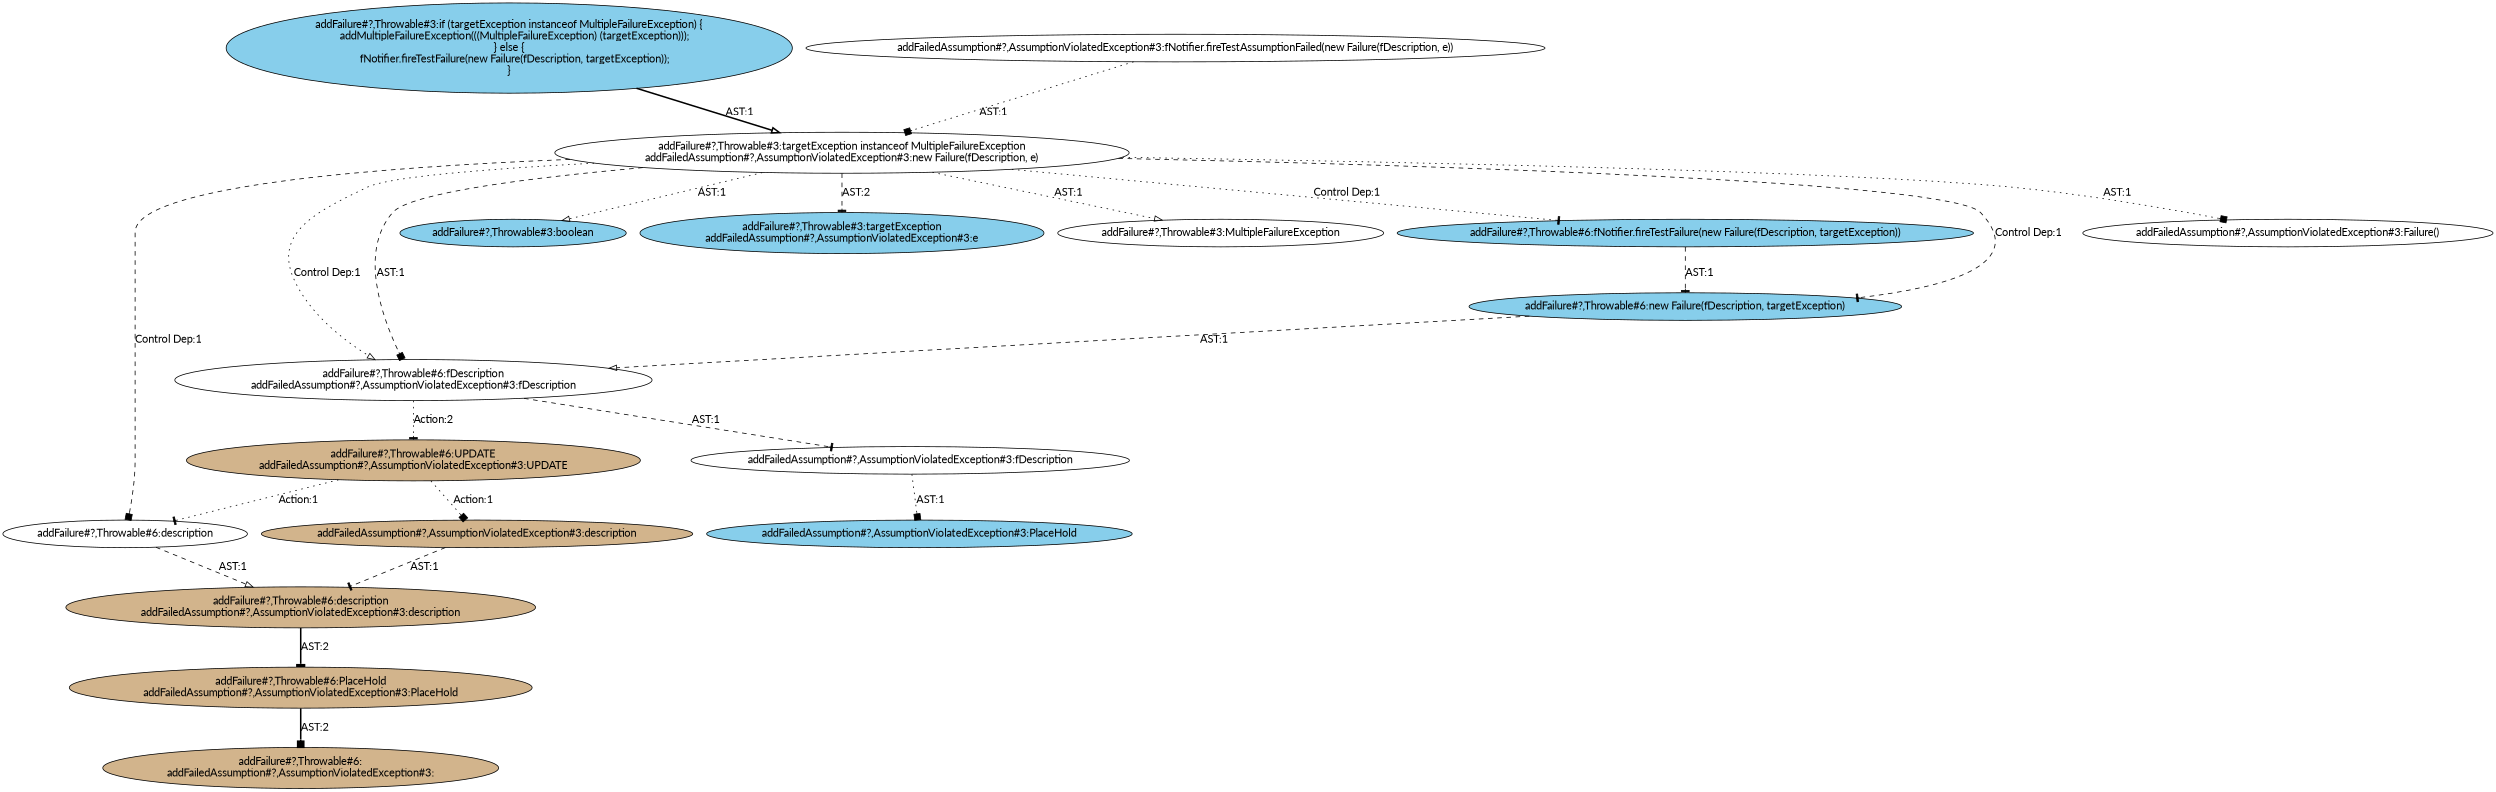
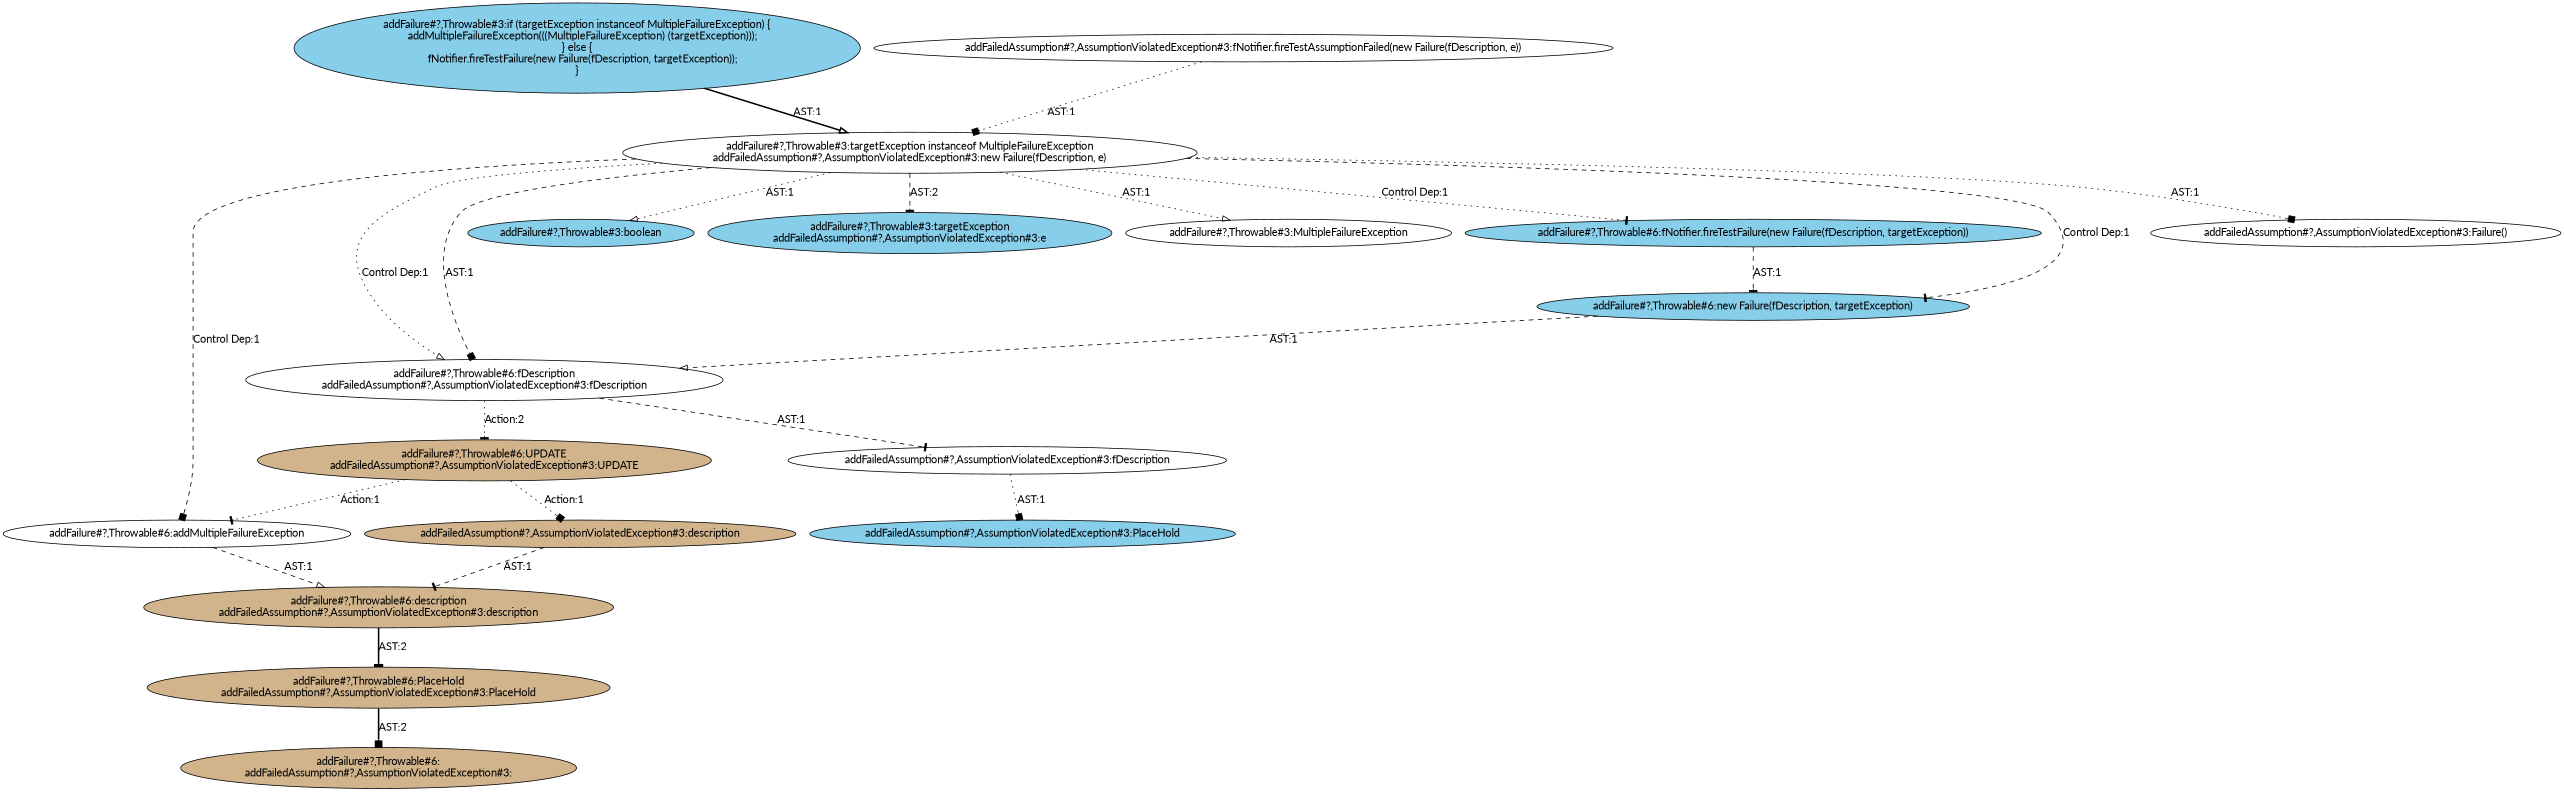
node "addFailure#?,Throwable#6:description": label "addFailure#?,Throwable#6:description" -> "addFailure#?,Throwable#6:addMultipleFailureException"
